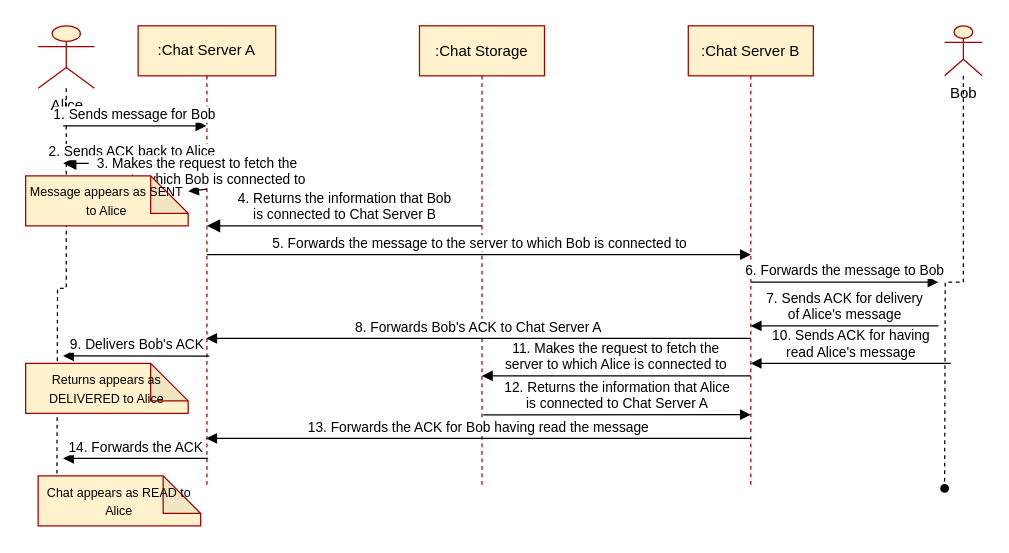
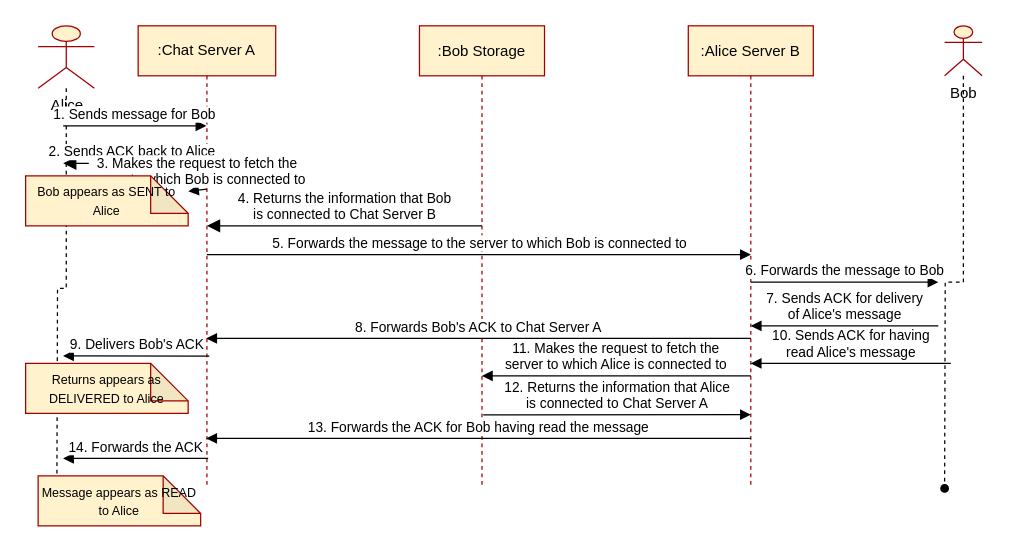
node ":Chat Storage": label ":Chat Storage" -> ":Bob Storage"
node ":Chat Server B": label ":Chat Server B" -> ":Alice Server B"
node "Message appears as SENT to Alice": label "Message appears as SENT to Alice" -> "Bob appears as SENT to Alice"
node "Chat appears as READ to Alice": label "Chat appears as READ to Alice" -> "Message appears as READ to Alice"
